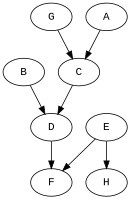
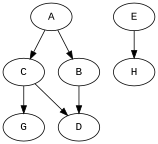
edge "A" -> "B": added
edge "G" -> "C": reversed
node "F": removed
